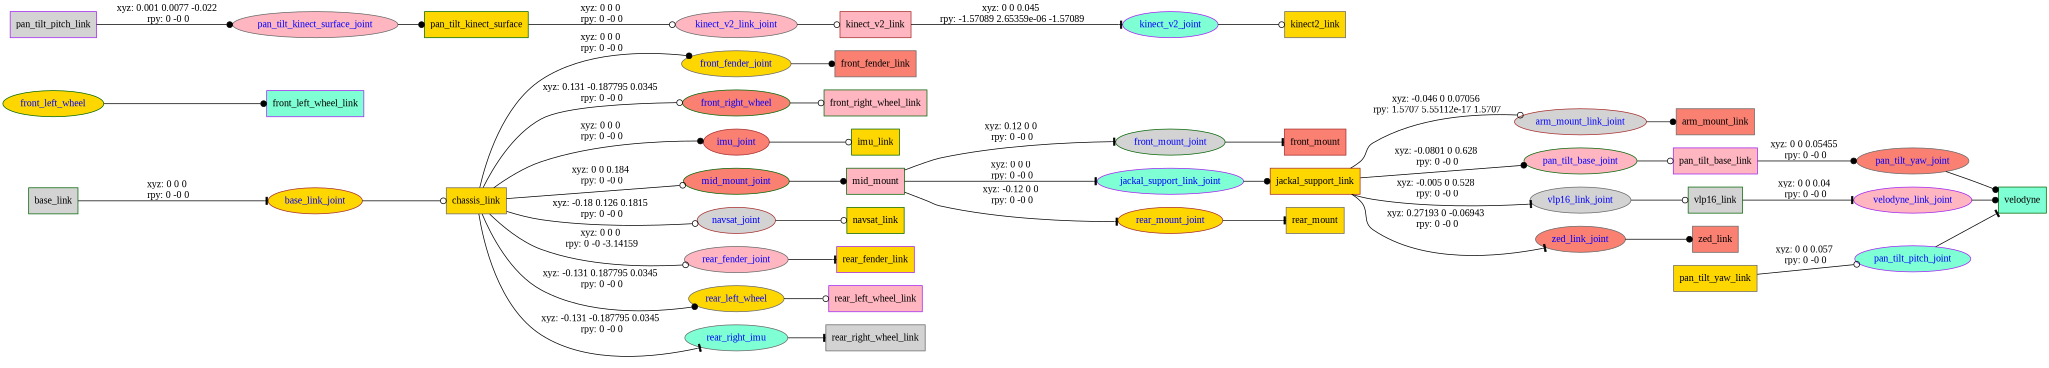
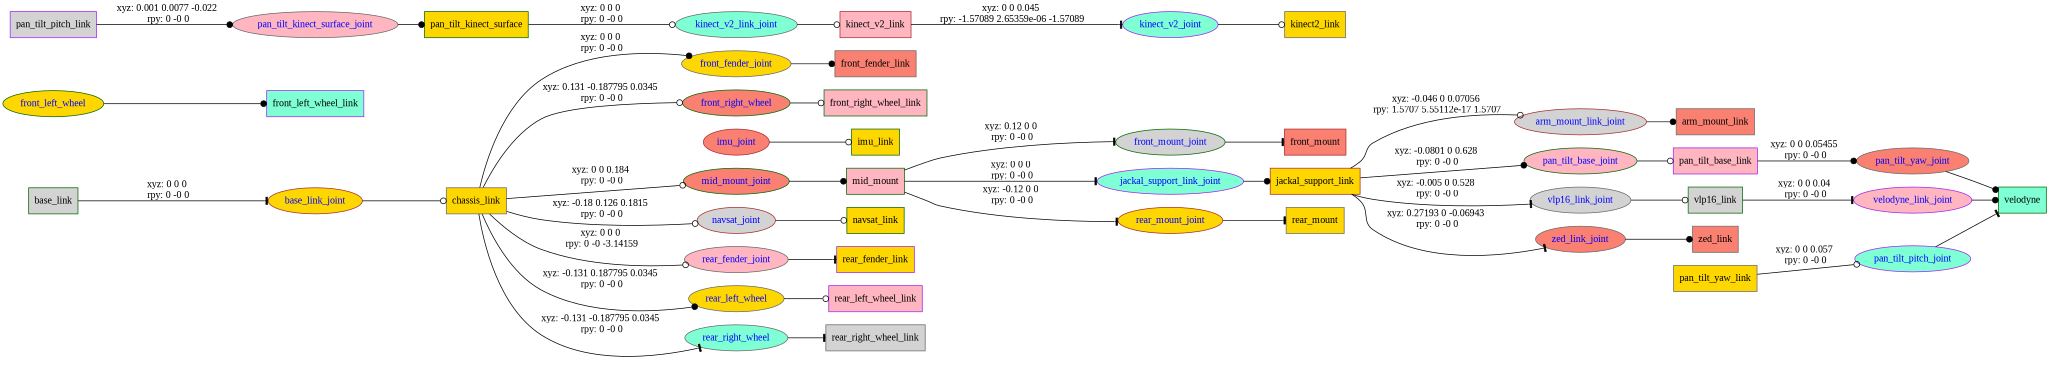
node "kinect_v2_link_joint": fillcolor lightpink -> aquamarine
edge "chassis_link" -> "imu_joint": removed, label "xyz: 0 0 0 rpy: 0 -0 0"
node "rear_right_imu": label "rear_right_imu" -> "rear_right_wheel"
